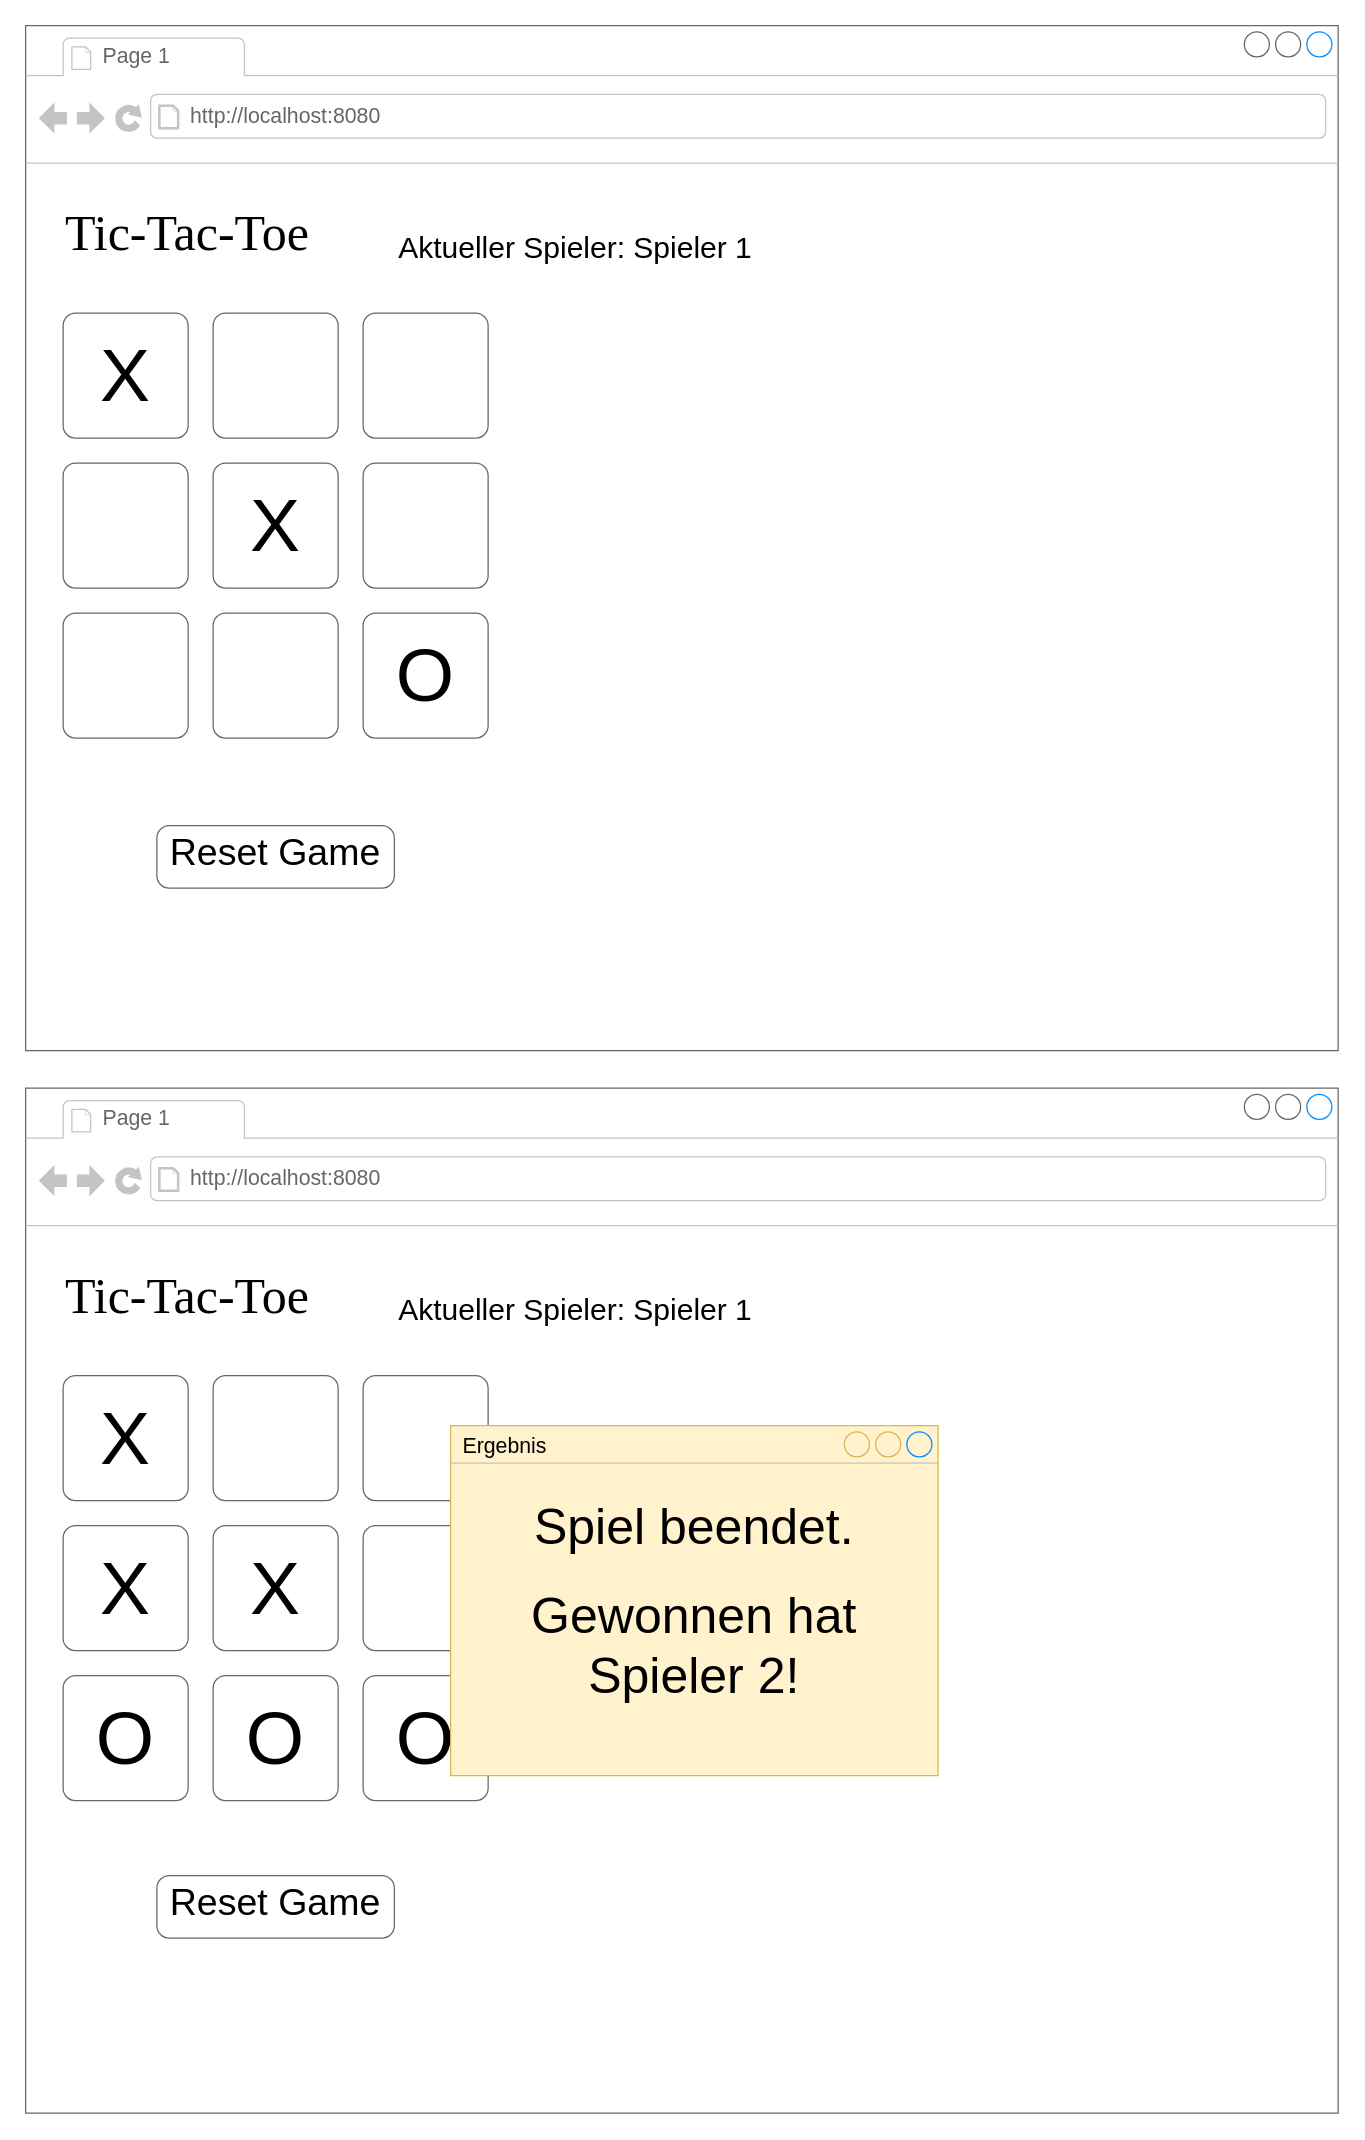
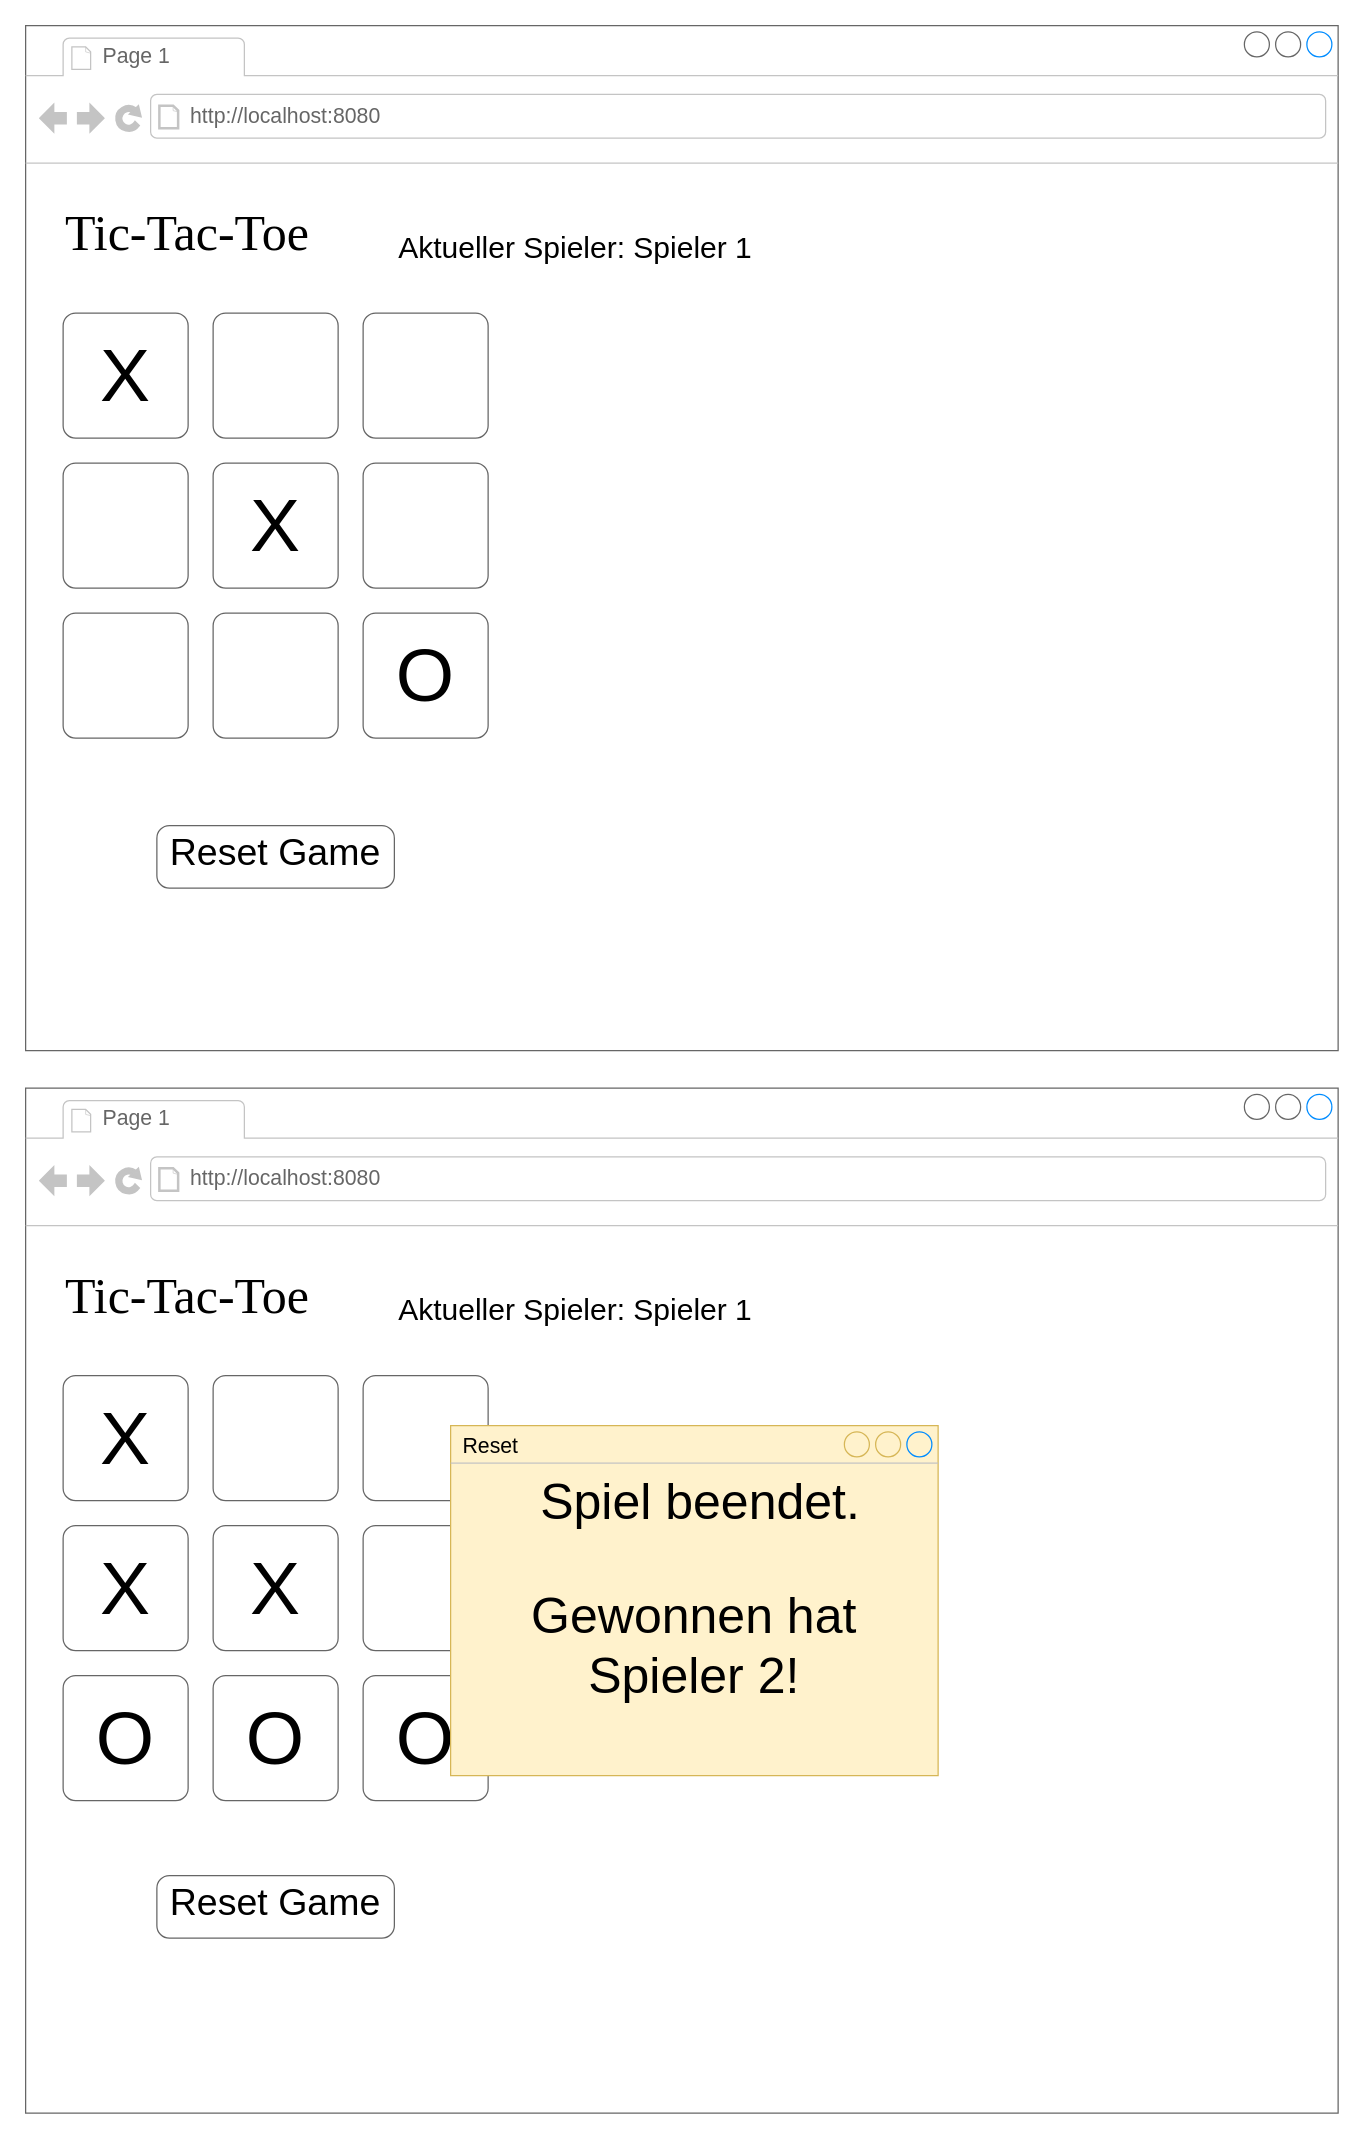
node "Ergebnis": label "Ergebnis" -> "Reset"
node "Spiel beendet.": moved (694, 1526) -> (701, 1501)
